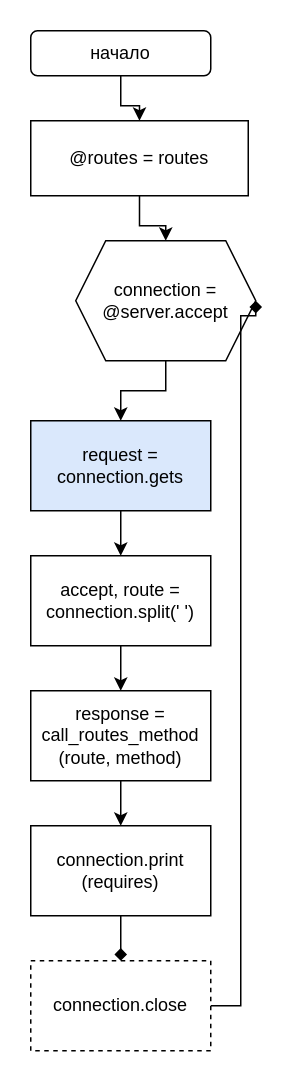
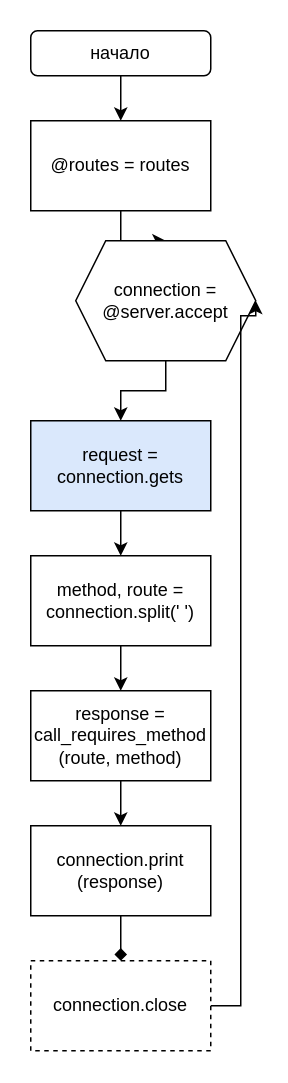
node "@routes = routes": size 218x75 -> 180x90
edge "connection.close" -> "connection = @server.accept": arrowhead diamond -> classic
node "accept, route = connection.split(' ')": label "accept, route = connection.split(' ')" -> "method, route = connection.split(' ')"
node "response = call_routes_method (route, method)": label "response = call_routes_method (route, method)" -> "response = call_requires_method (route, method)"
node "connection.print (requires)": label "connection.print (requires)" -> "connection.print (response)"
